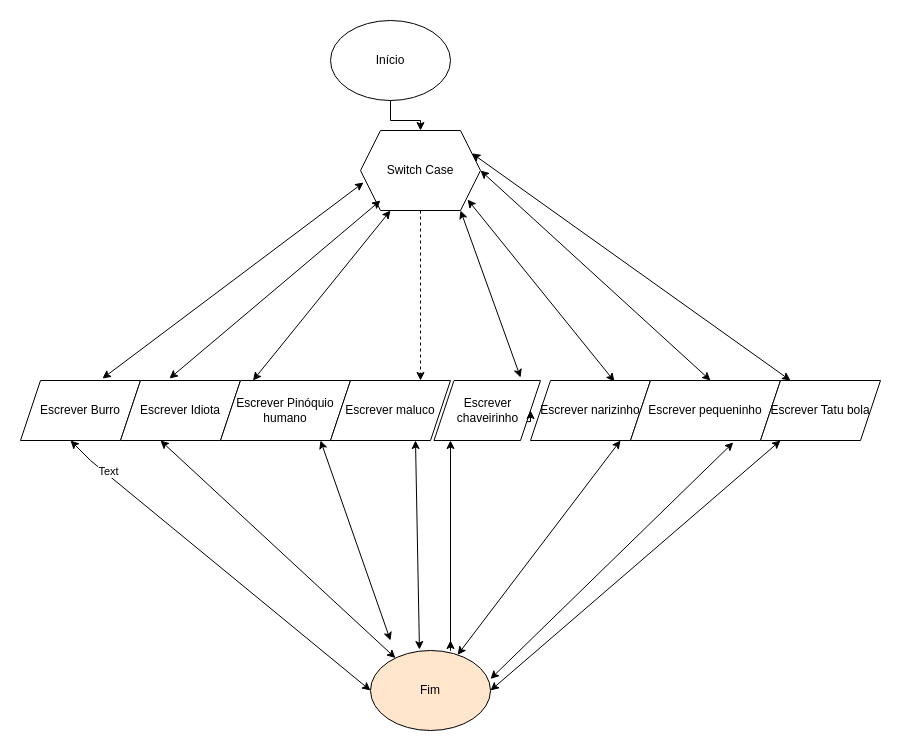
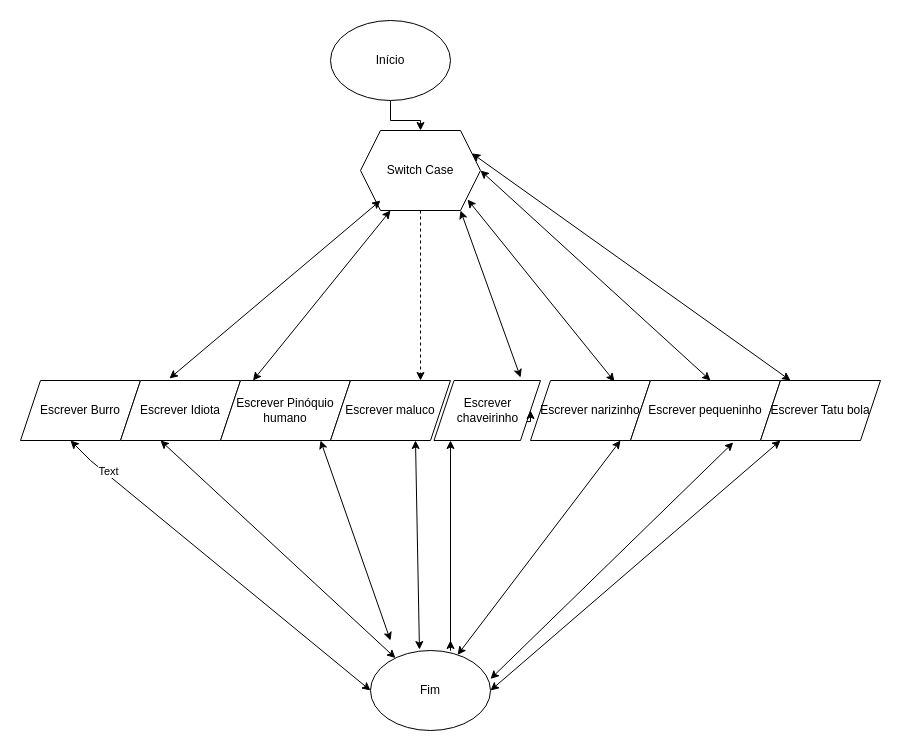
edge "Switch Case" -- "Escrever Burro": removed
node "Fim": fillcolor #ffe6cc -> #ffffff
